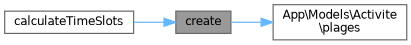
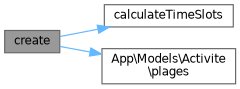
edge "calculateTimeSlots" -> "create": reversed
